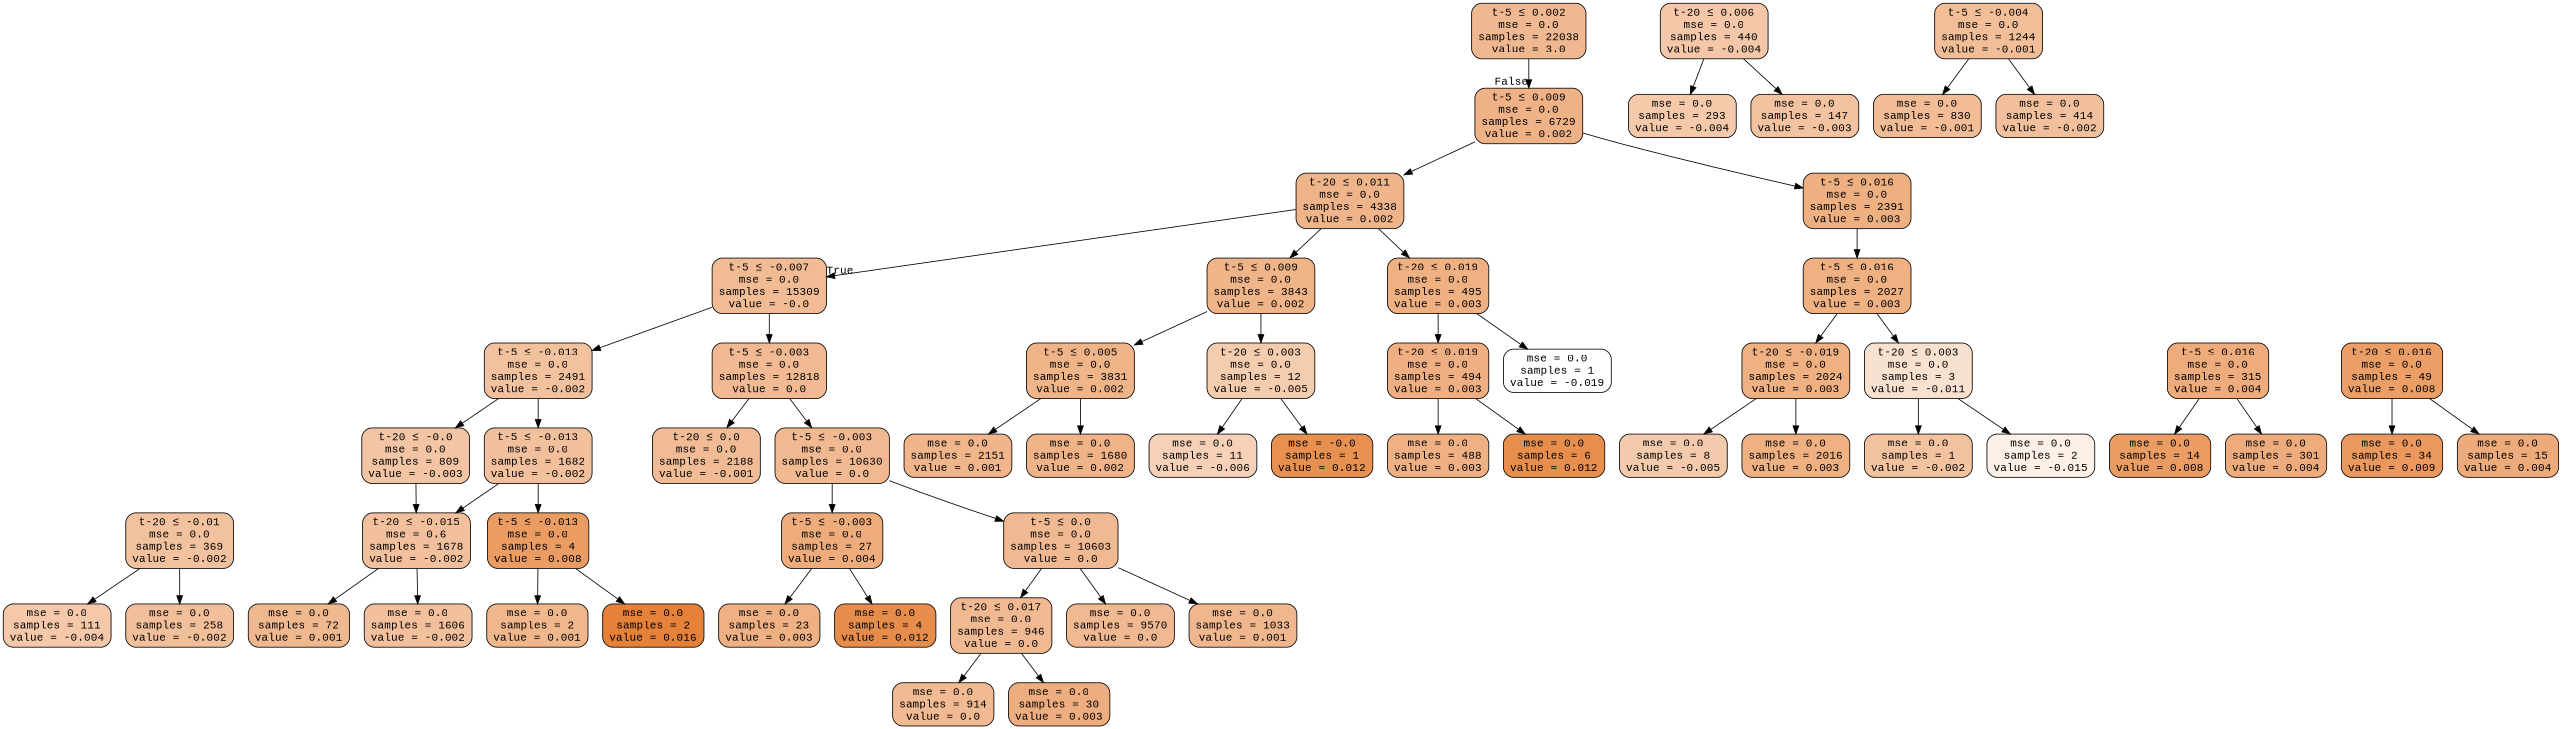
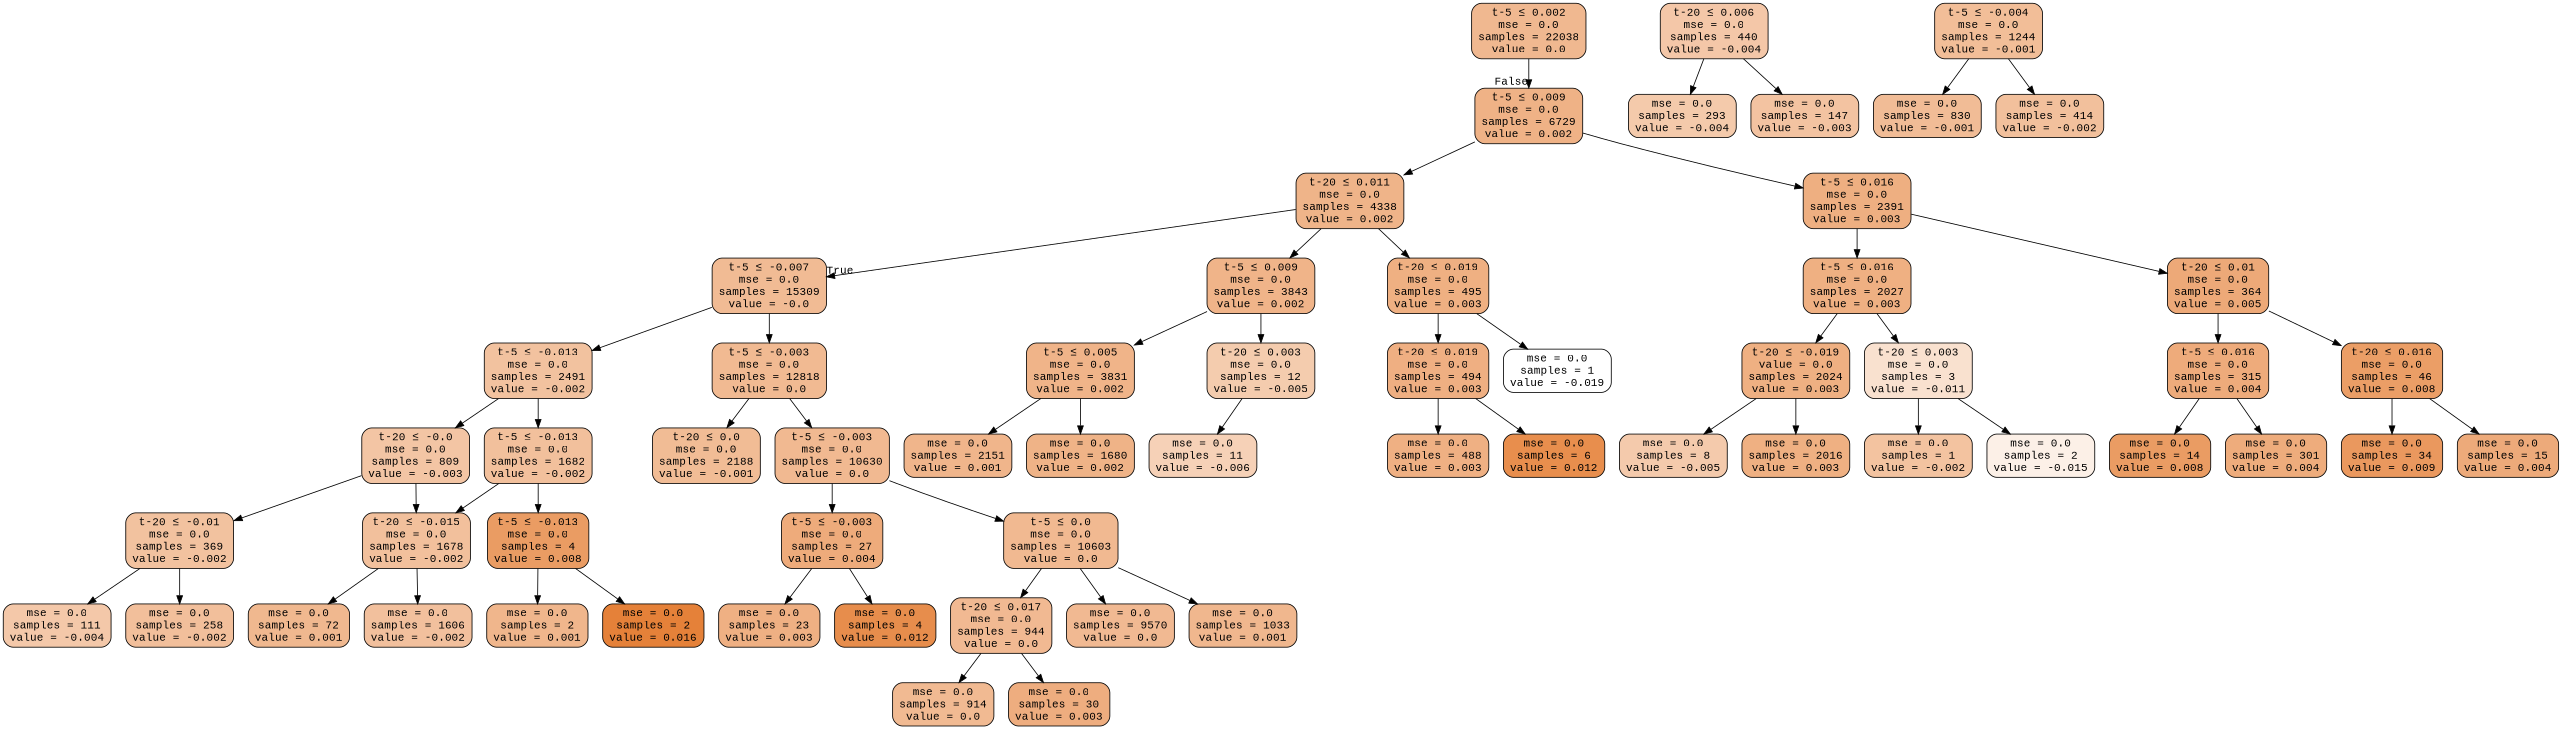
node "t-5 ≤ 0.002": text "value = 3.0" -> "value = 0.0"
node "t-20 ≤ 0.01": added
node "t-20 ≤ -0.019": text "mse = 0.0" -> "value = 0.0"
node "t-20 ≤ 0.016": text "samples = 49" -> "samples = 46"
node "mse = -0.0": removed
edge "t-20 ≤ -0.0" -> "t-20 ≤ -0.01": added
node "t-20 ≤ -0.015": text "mse = 0.6" -> "mse = 0.0"
node "t-20 ≤ 0.017": text "samples = 946" -> "samples = 944"
